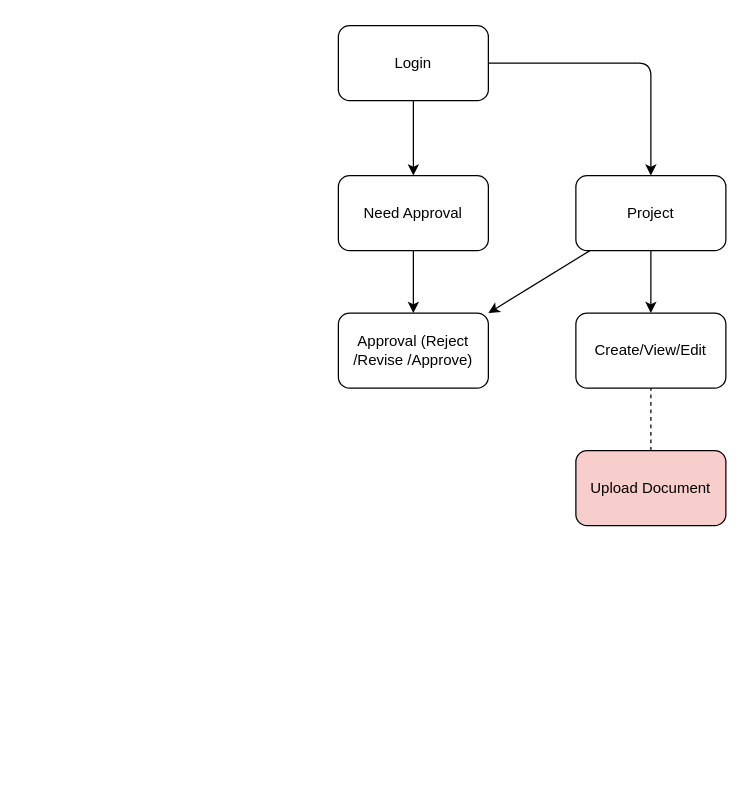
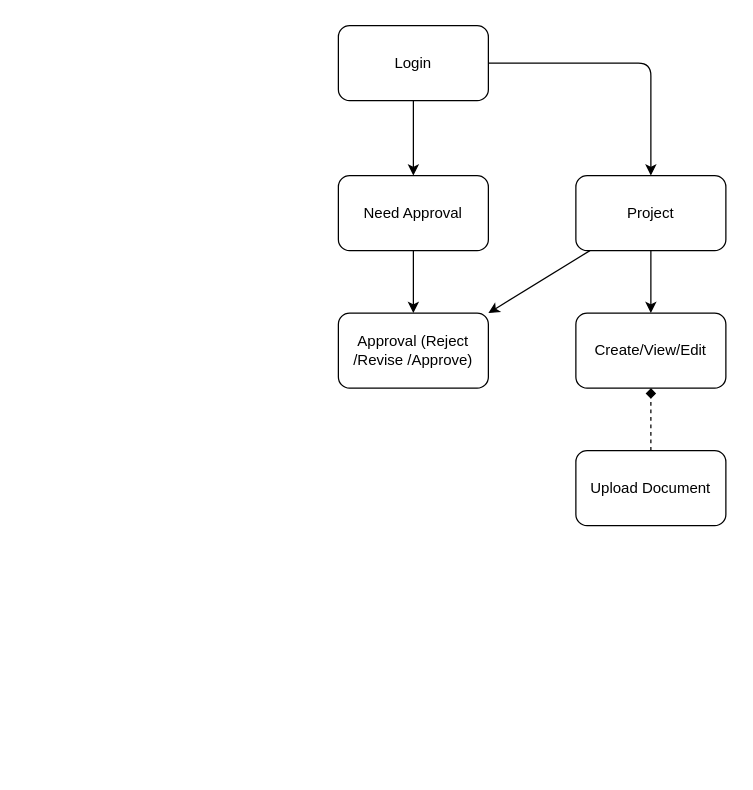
edge "Create/View/Edit" -- "Upload Document": arrowhead none -> diamond
node "Upload Document": fillcolor #f8cecc -> #ffffff
